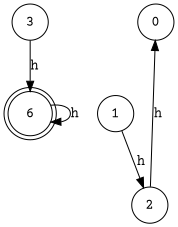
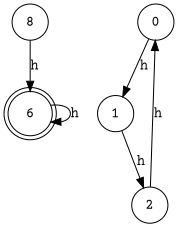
node "3": label "3" -> "8"
edge "0" -> "1": added, label "h"
